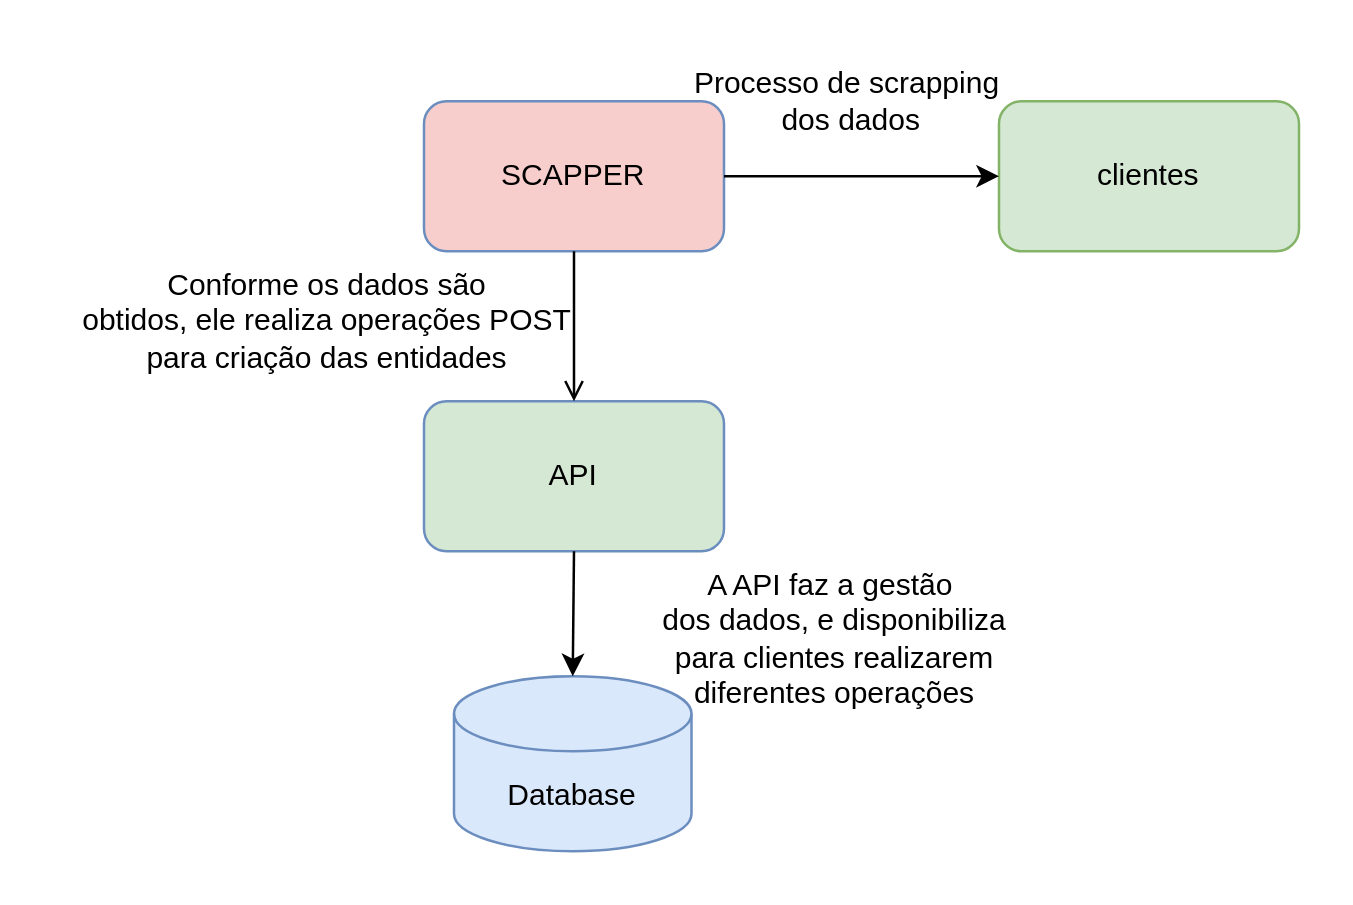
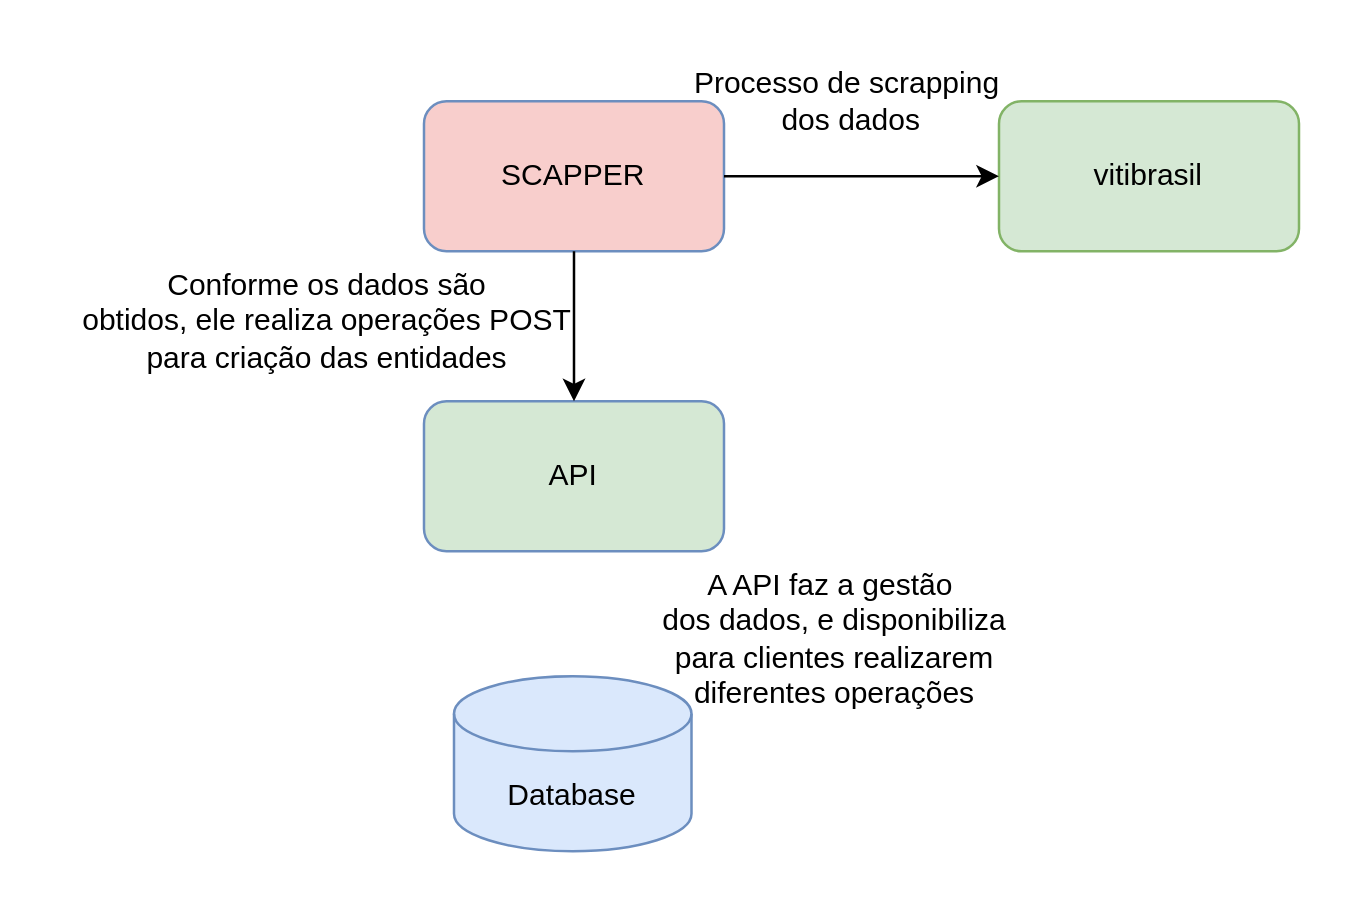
node "clientes": label "clientes" -> "vitibrasil"
edge "SCAPPER" -> "API": arrowhead open -> classic
edge "API" -> "Database": removed
